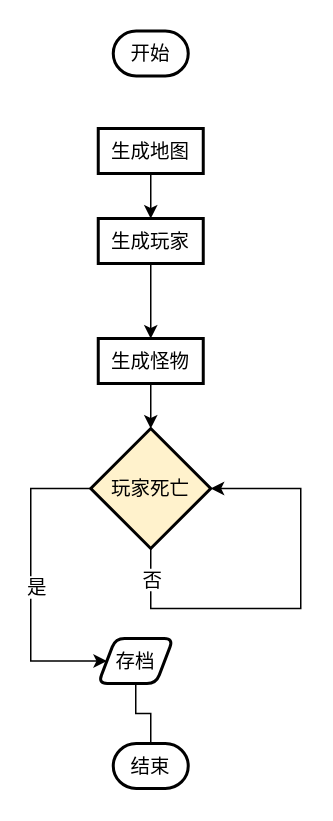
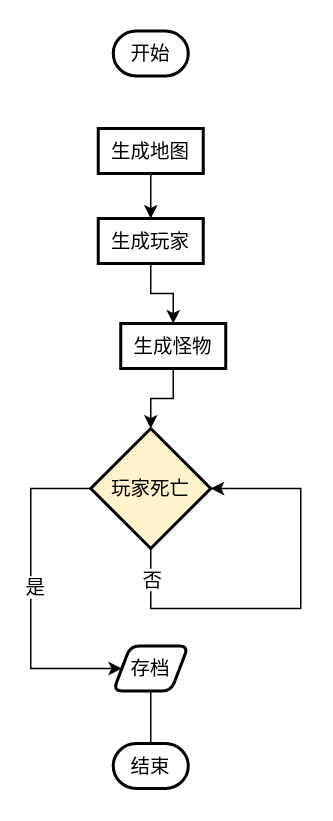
node "生成怪物": moved (151, 361) -> (173, 346)
node "存档": moved (136, 661) -> (151, 668)
